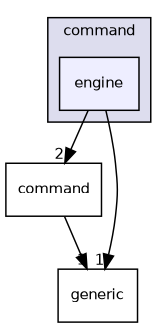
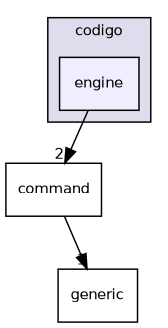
cluster "command": label "command" -> "codigo"
edge "engine" -> "generic": removed
